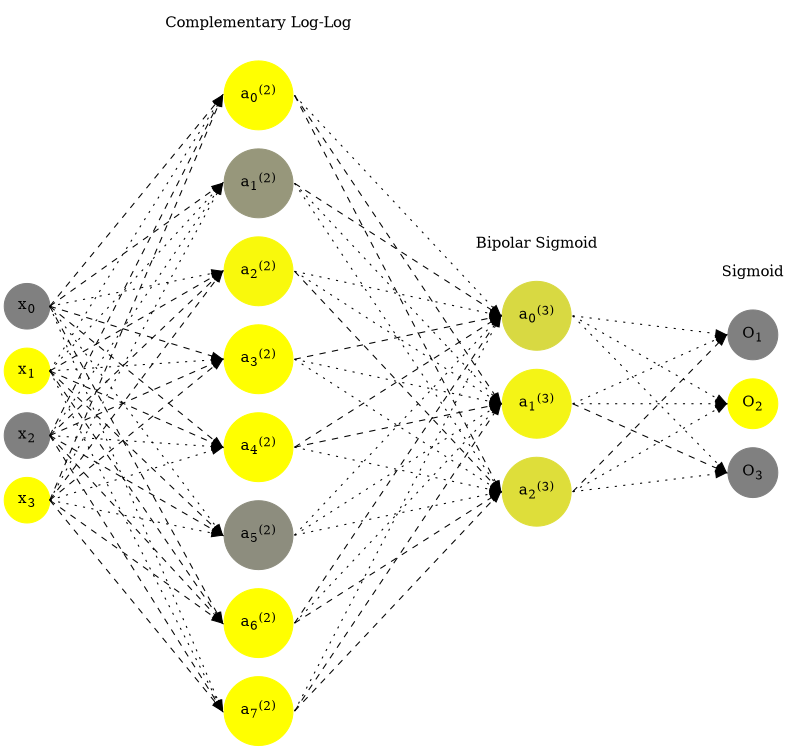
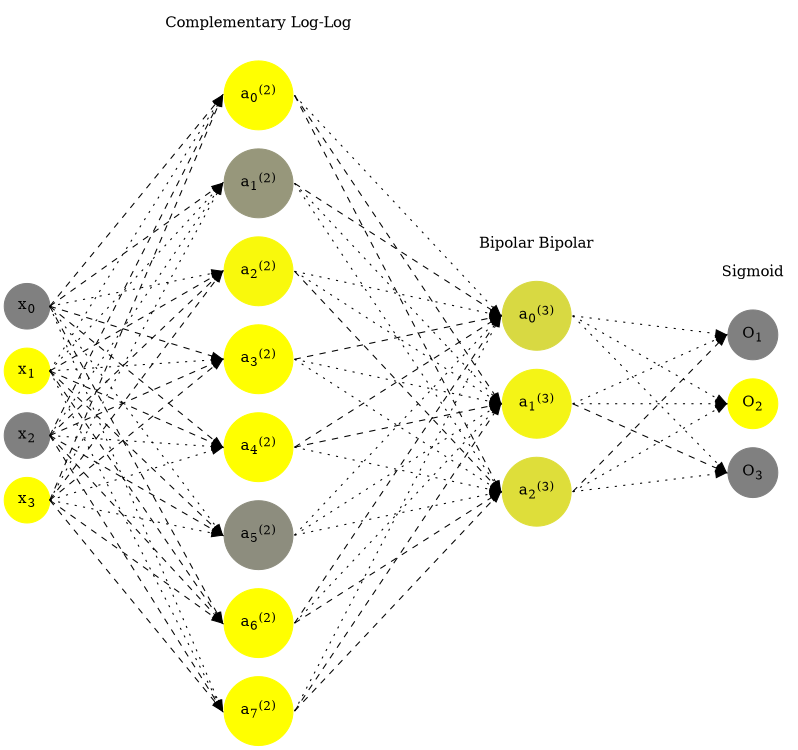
node "Bipolar Sigmoid": label "Bipolar Sigmoid" -> "Bipolar Bipolar"
